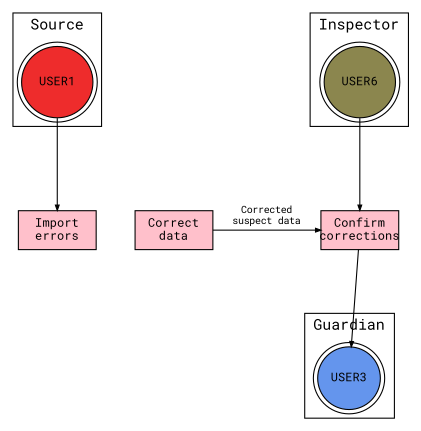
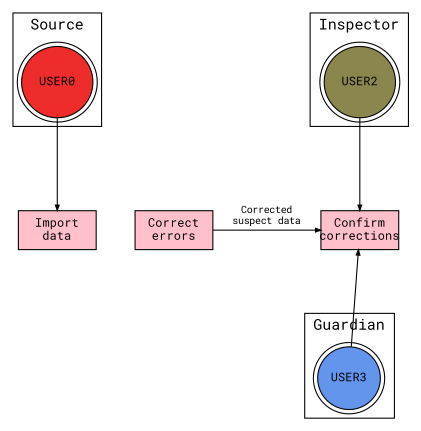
node "USER1": label "USER1" -> "USER0"
node "USER6": label "USER6" -> "USER2"
node "Import errors": label "Import errors" -> "Import data"
node "Correct data": label "Correct data" -> "Correct errors"
edge "Confirm corrections" -> "USER3": reversed
